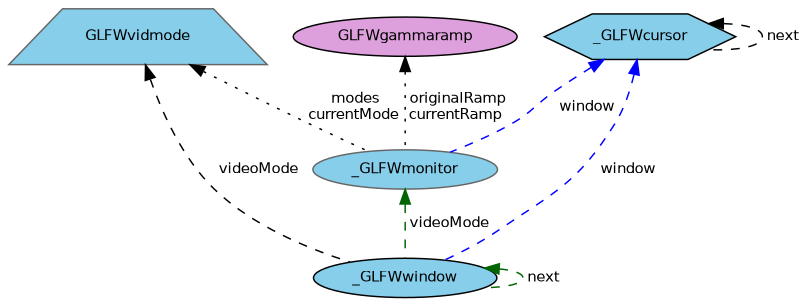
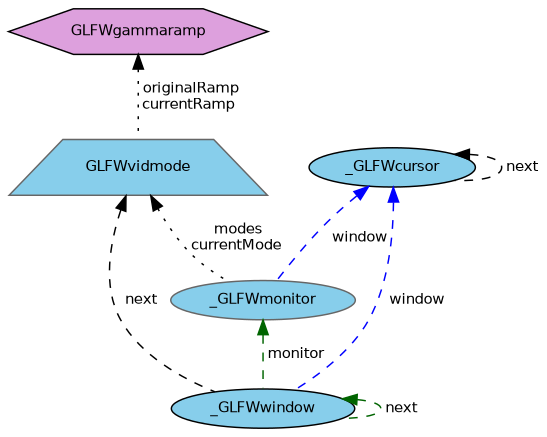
node "GLFWgammaramp": shape ellipse -> hexagon
node "_GLFWcursor": shape hexagon -> ellipse
edge "_GLFWmonitor" -> "GLFWgammaramp": now "GLFWvidmode" -> "GLFWgammaramp"
edge "_GLFWwindow" -> "GLFWvidmode": label " videoMode" -> " next"
edge "_GLFWwindow" -> "_GLFWmonitor": label " videoMode" -> " monitor"
